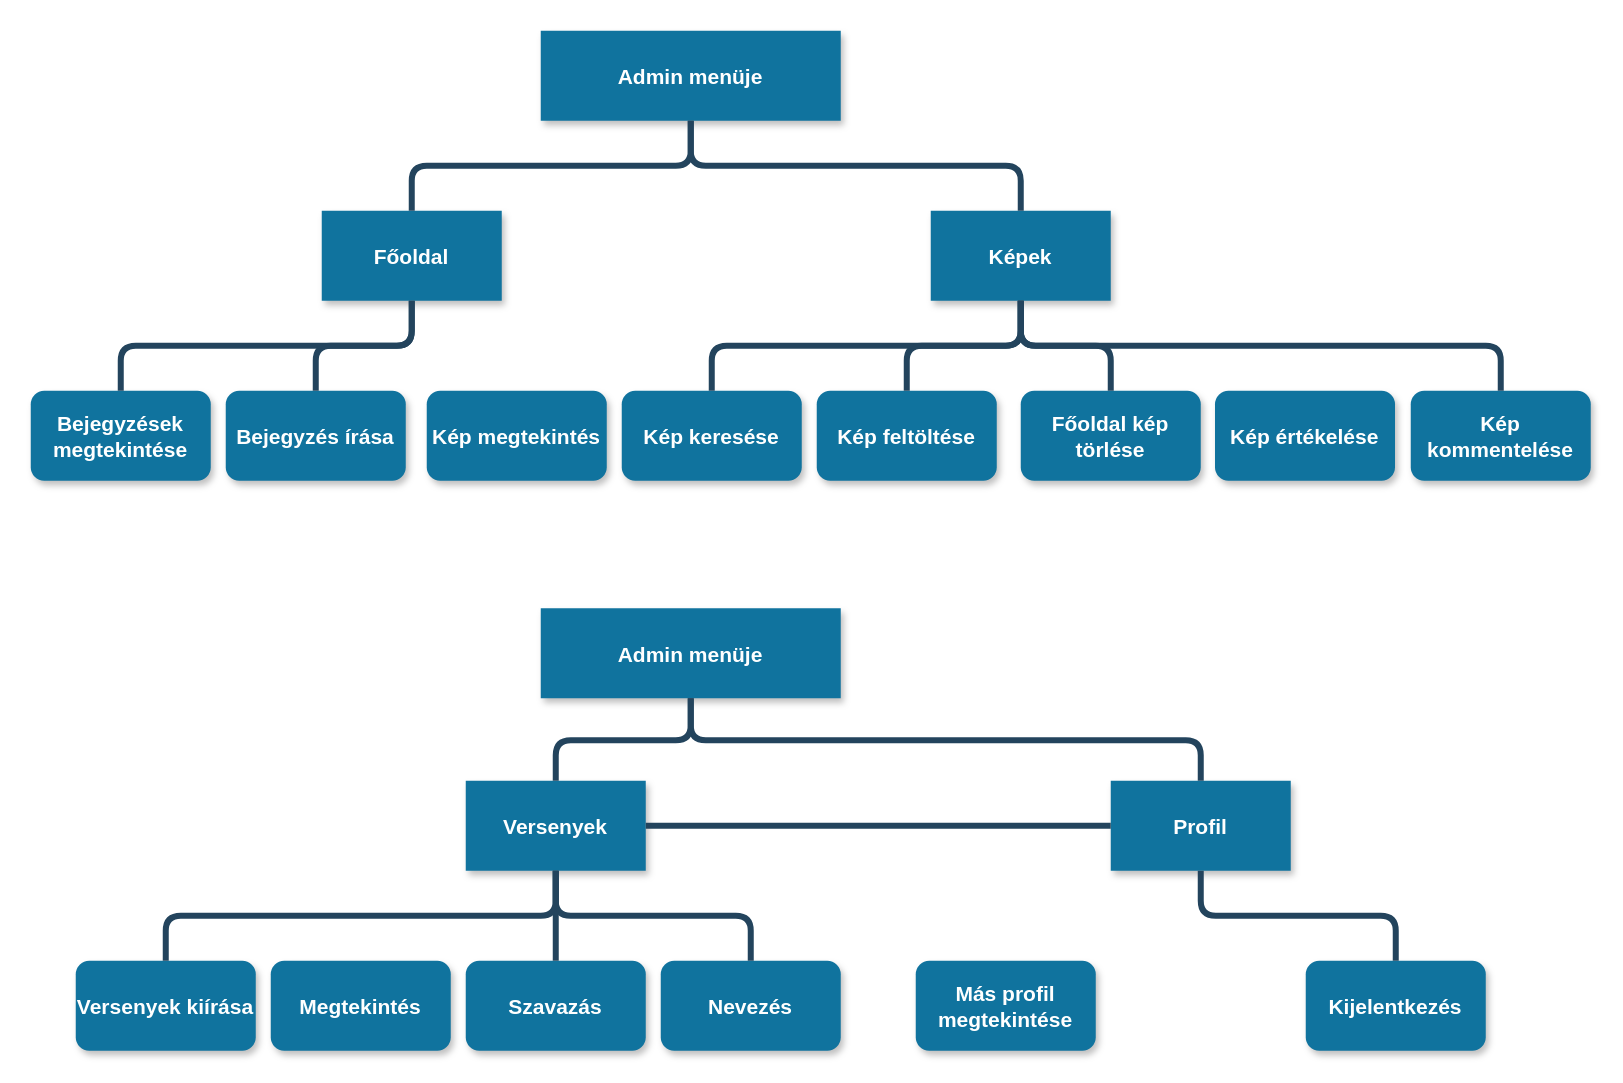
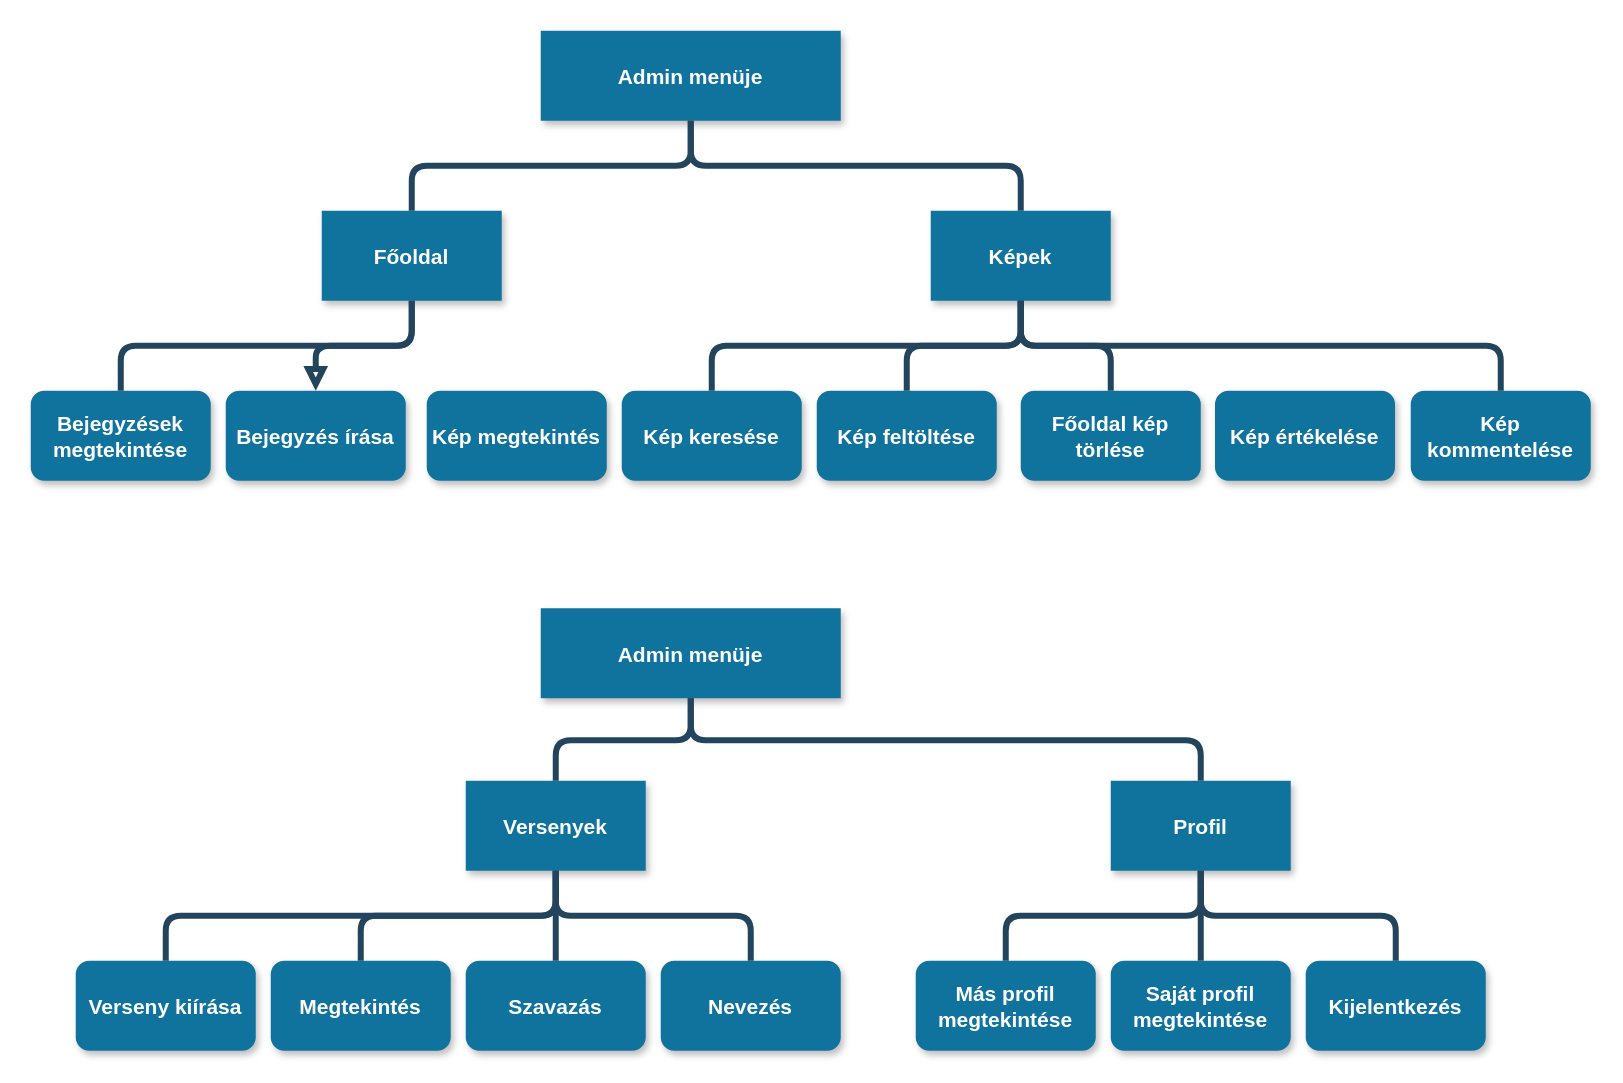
edge "Főoldal" -- "Bejegyzés írása": arrowhead none -> block
edge "Versenyek" -- "Profil": now "Versenyek" -- "Megtekintés"
edge "Profil" -- "Más profil megtekintése": added
edge "Profil" -- "Saját profil megtekintése": added
node "Saját profil megtekintése": added
node "Versenyek kiírása": label "Versenyek kiírása" -> "Verseny kiírása"
